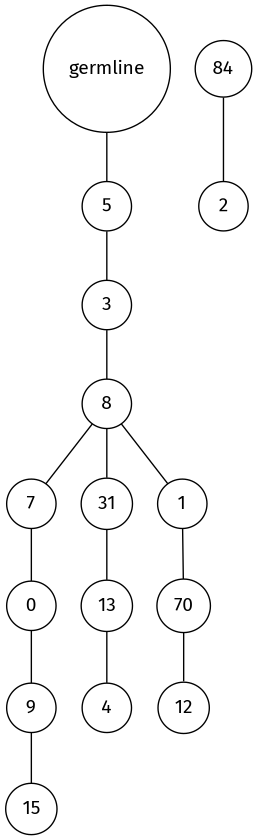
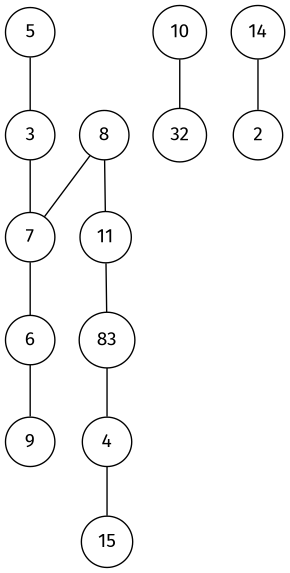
node "germline": removed
node "84": label "84" -> "14"
edge "3" -- "8": now "3" -- "7"
node "31": label "31" -> "11"
node "1": removed
node "0": label "0" -> "6"
node "13": label "13" -> "83"
node "70": label "70" -> "10"
node "12": label "12" -> "32"
edge "9" -- "15": now "4" -- "15"
